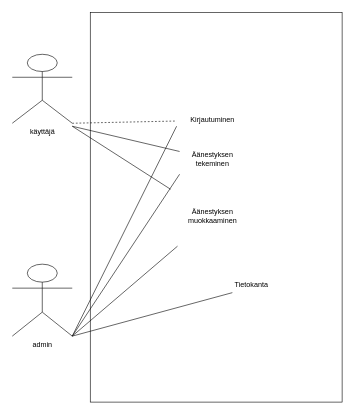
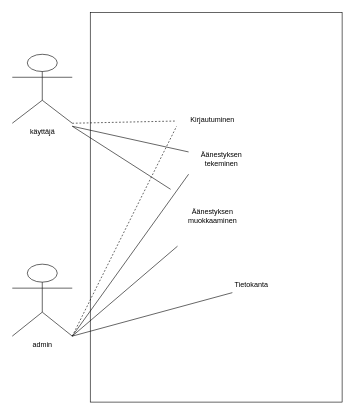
node "Äänestyksen tekeminen": moved (213, 159) -> (222, 159)
edge "Kirjautuminen" -- "admin": style solid -> dashed
